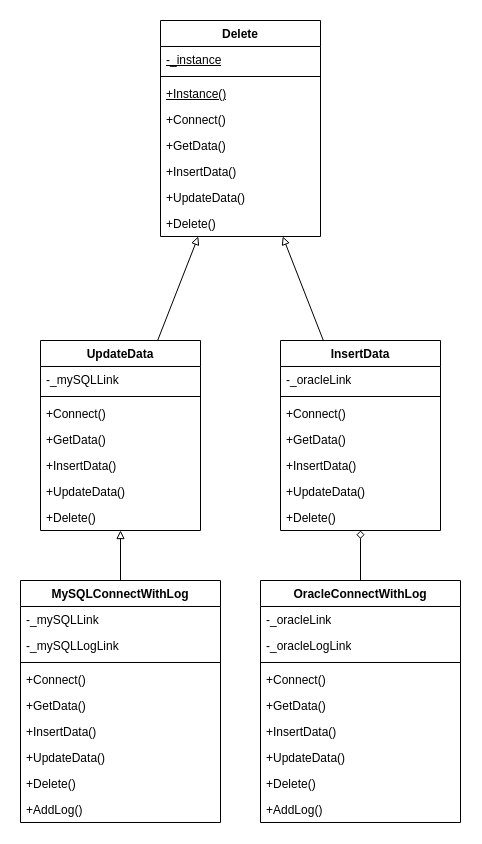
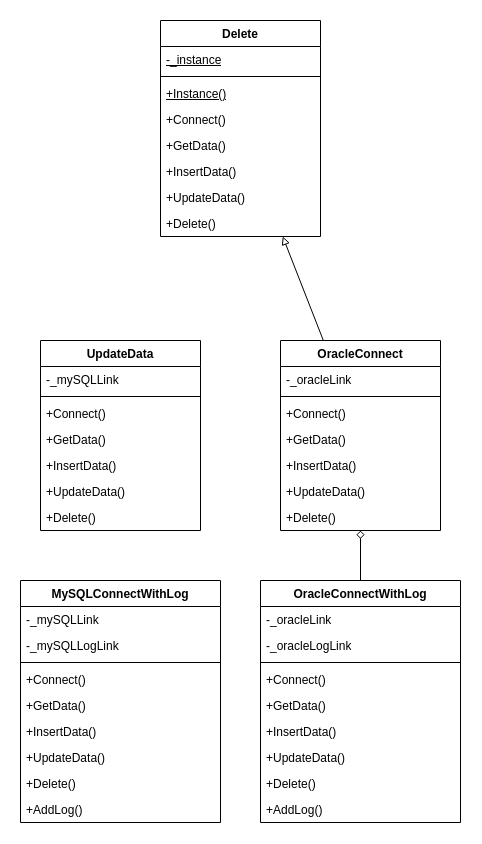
edge "UpdateData" -> "Delete": removed
node "InsertData": label "InsertData" -> "OracleConnect"
edge "MySQLConnectWithLog" -> "UpdateData": removed
